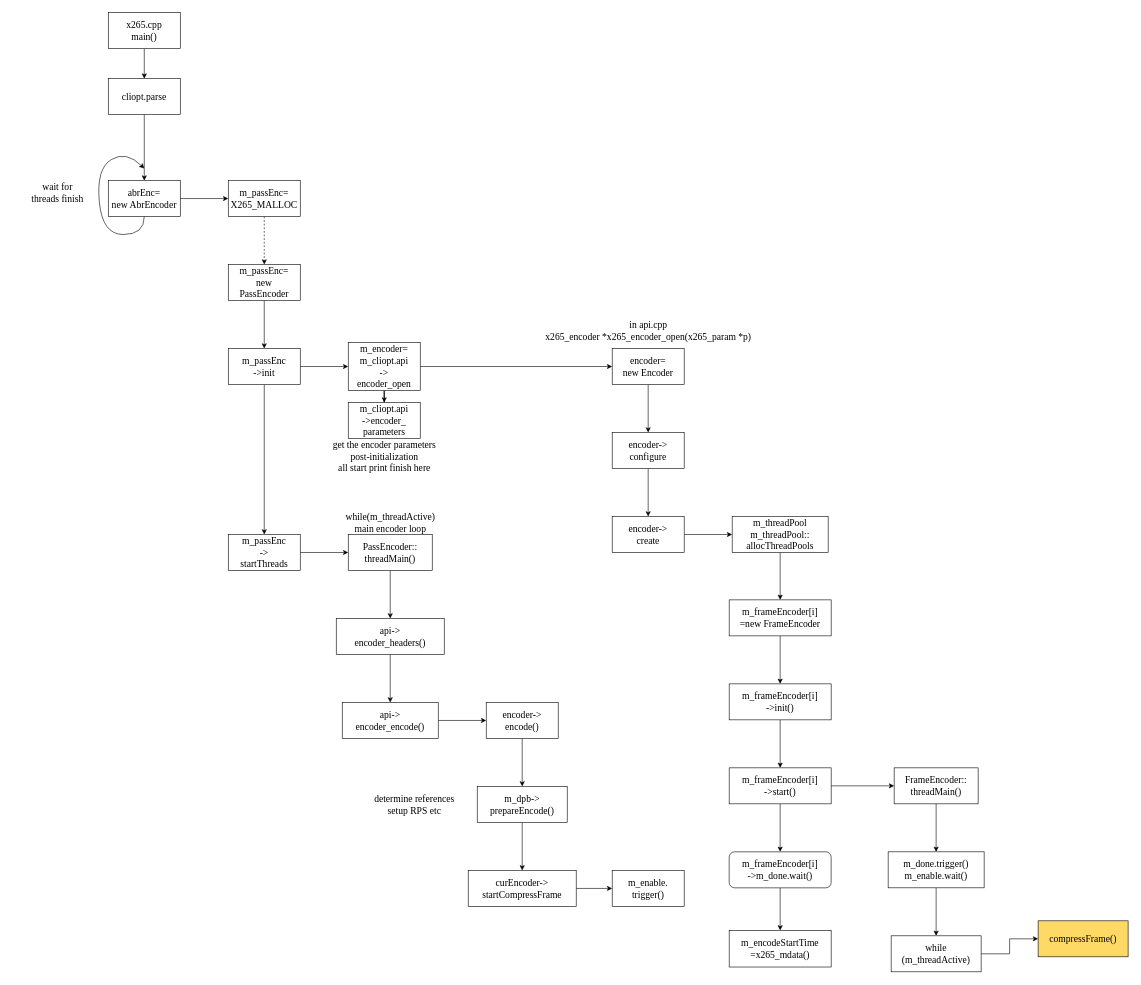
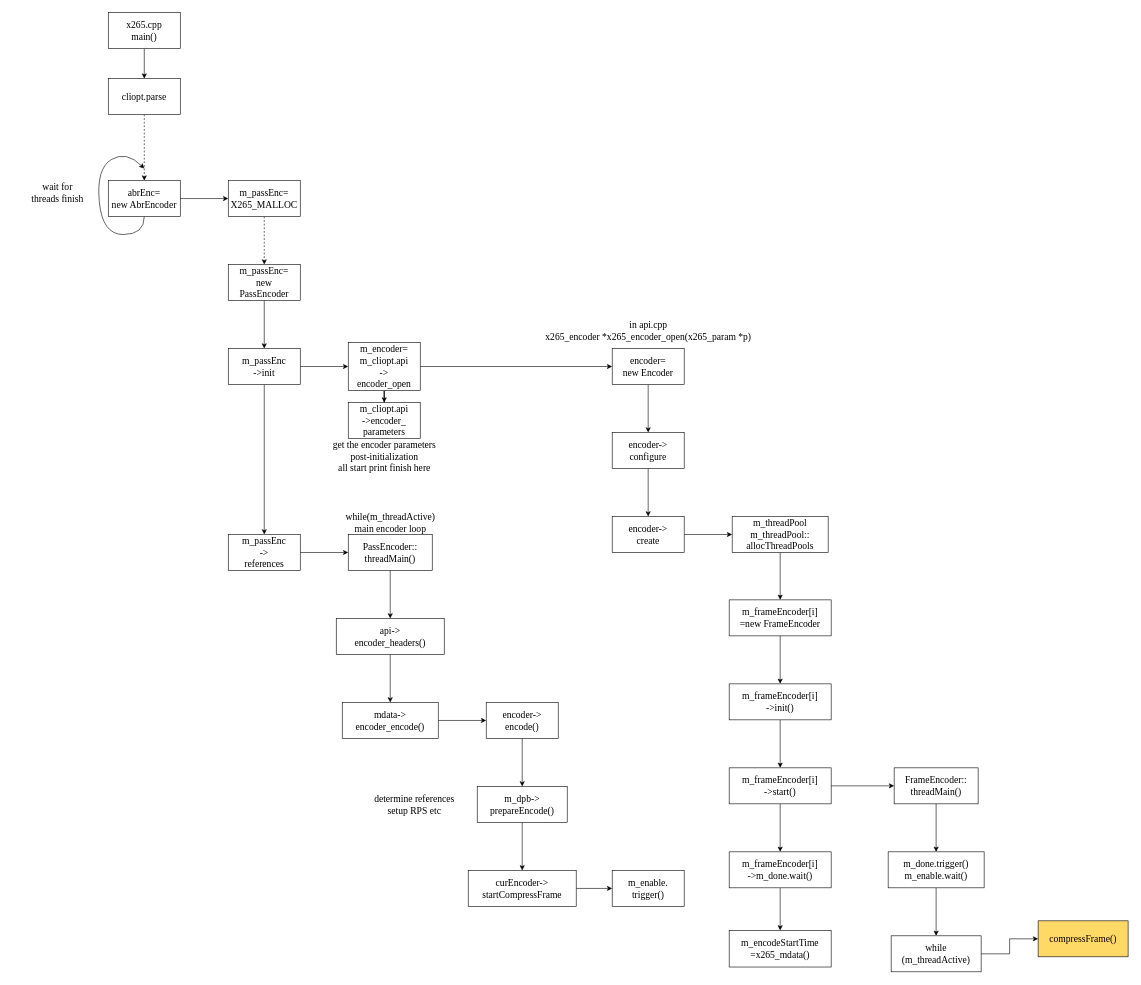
edge "cliopt.parse" -> "abrEnc= new AbrEncoder": style solid -> dashed
node "m_passEnc -> startThreads": label "m_passEnc -> startThreads" -> "m_passEnc -> references"
node "api-> encoder_encode()": label "api-> encoder_encode()" -> "mdata-> encoder_encode()"
node "m_frameEncoder[i] ->m_done.wait()": shape rounded rectangle -> rectangle
